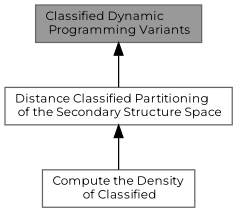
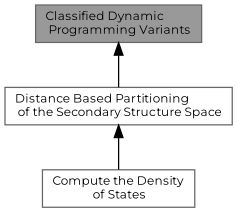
node "Distance Classified Partitioning of the Secondary Structure Space": label "Distance Classified Partitioning of the Secondary Structure Space" -> "Distance Based Partitioning of the Secondary Structure Space"
node "Compute the Density of Classified": label "Compute the Density of Classified" -> "Compute the Density of States"
